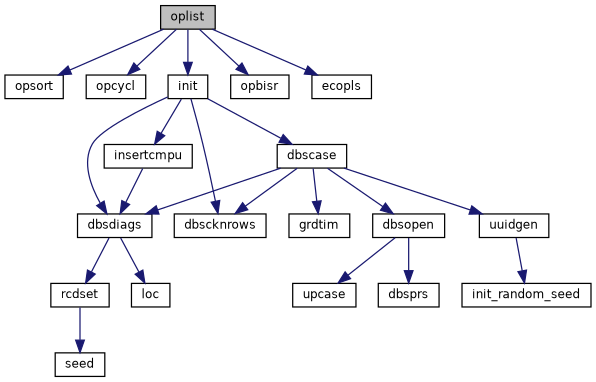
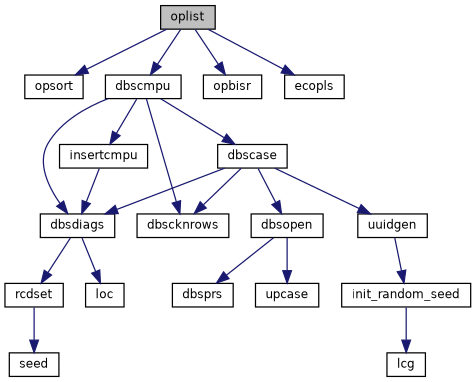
node "opcycl": removed
node "init": label "init" -> "dbscmpu"
node "grdtim": removed
node "lcg": added
